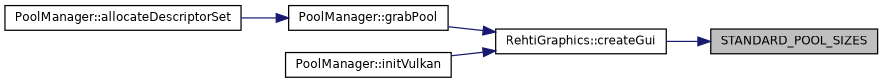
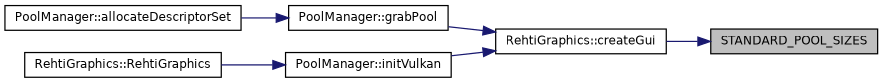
node "RehtiGraphics::RehtiGraphics": added
